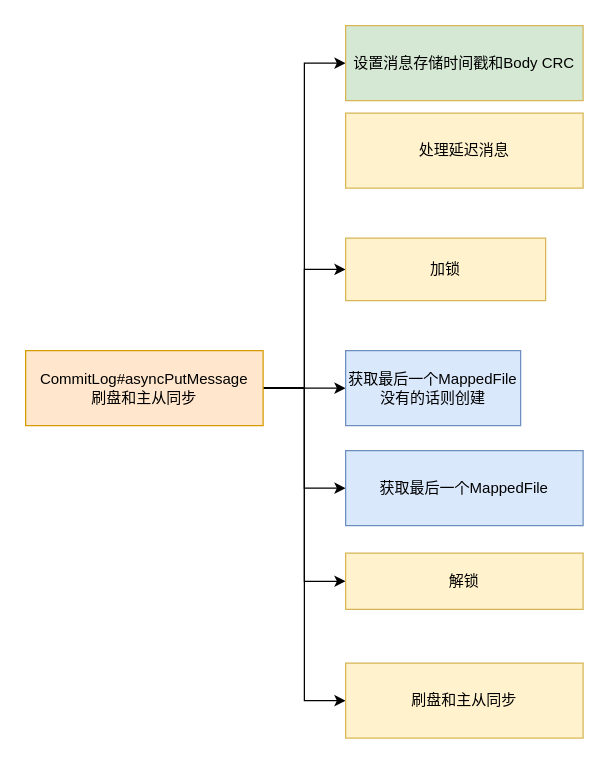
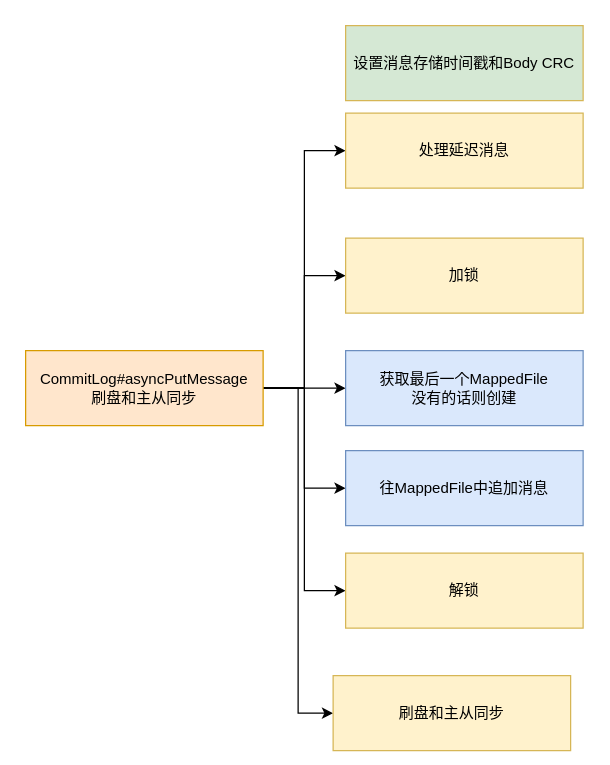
edge "CommitLog#asyncPutMessage 刷盘和主从同步" -> "设置消息存储时间戳和Body CRC": removed
edge "CommitLog#asyncPutMessage 刷盘和主从同步" -> "处理延迟消息": added
node "加锁": size 200x63 -> 238x75
node "获取最后一个MappedFile 没有的话则创建": size 175x75 -> 238x75
node "获取最后一个MappedFile": label "获取最后一个MappedFile" -> "往MappedFile中追加消息"
node "解锁": size 238x56 -> 238x75
node "刷盘和主从同步": moved (464, 701) -> (452, 713)
